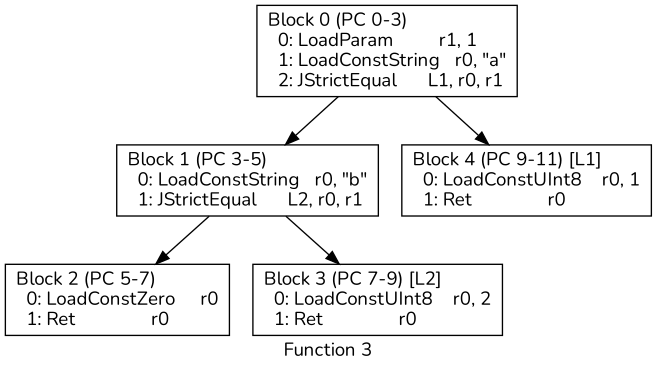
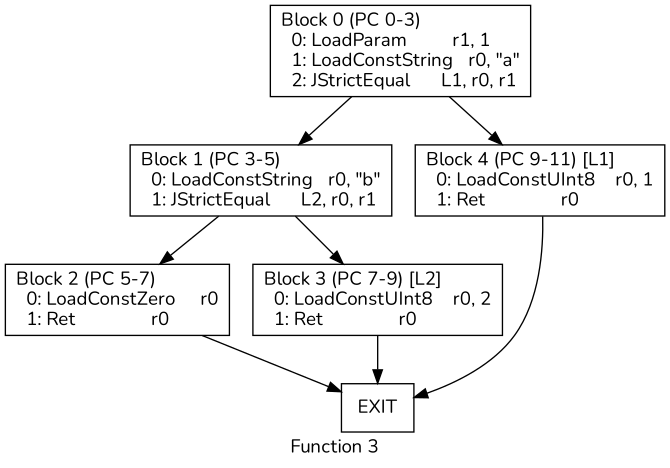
node "EXIT": added
